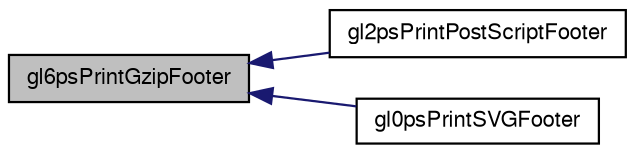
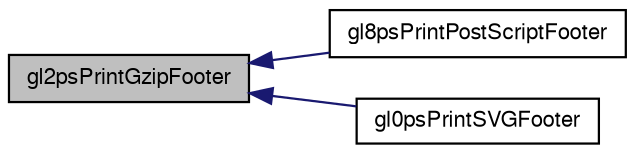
node "gl2psPrintPostScriptFooter": label "gl2psPrintPostScriptFooter" -> "gl8psPrintPostScriptFooter"
node "gl6psPrintGzipFooter": label "gl6psPrintGzipFooter" -> "gl2psPrintGzipFooter"
